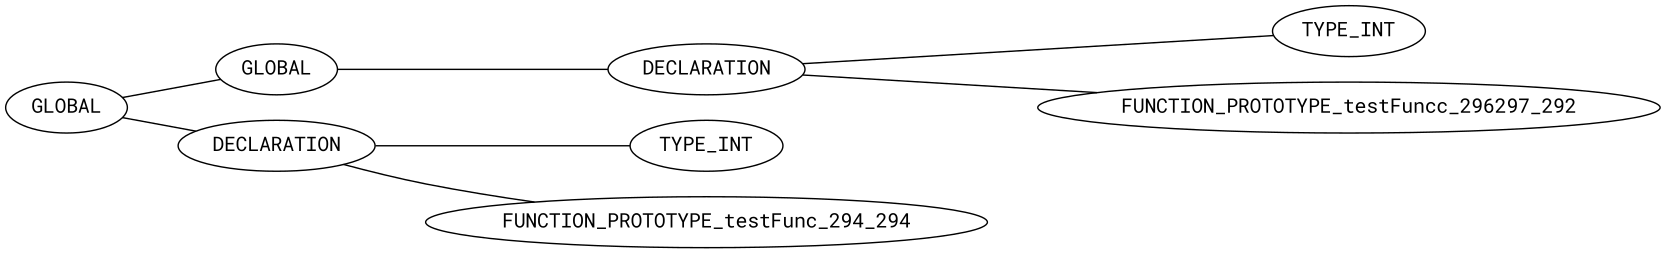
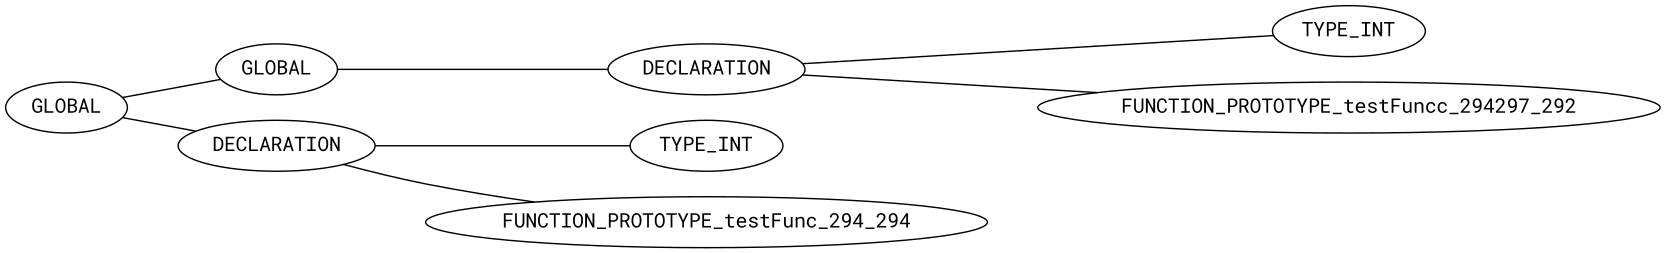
node "FUNCTION_PROTOTYPE_testFuncc_296297_292": label "FUNCTION_PROTOTYPE_testFuncc_296297_292" -> "FUNCTION_PROTOTYPE_testFuncc_294297_292"
